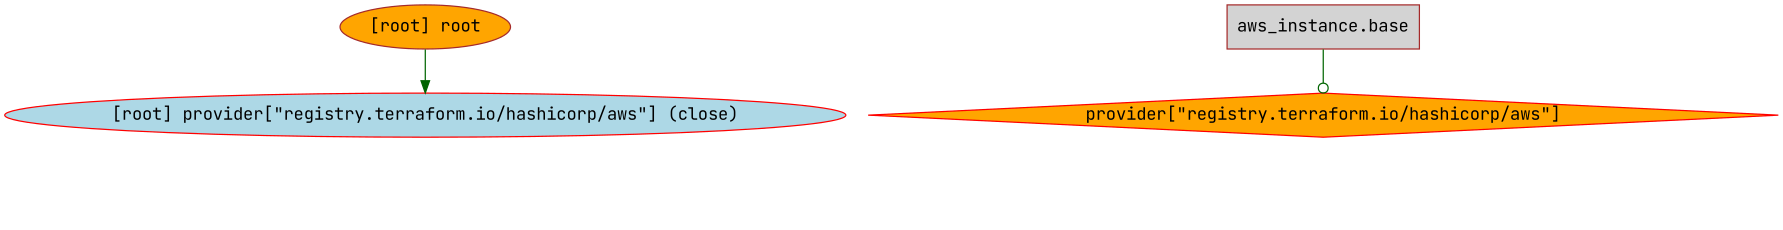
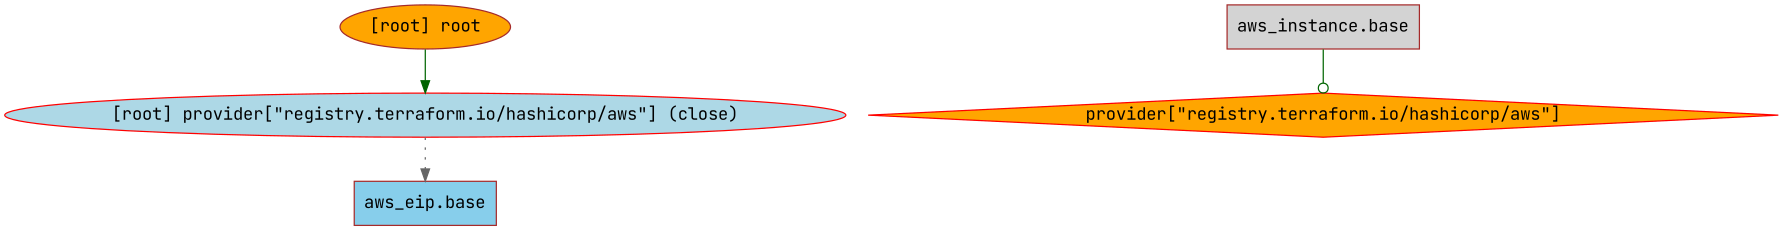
node "aws_eip.base": added
